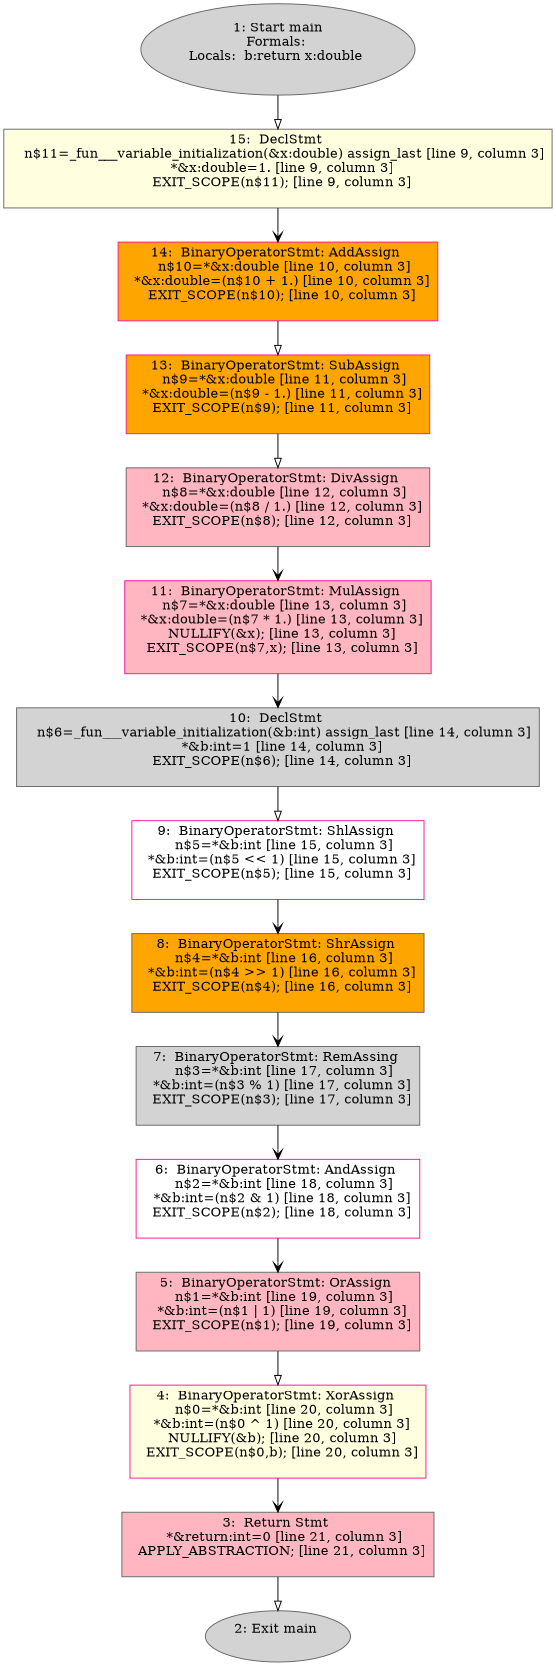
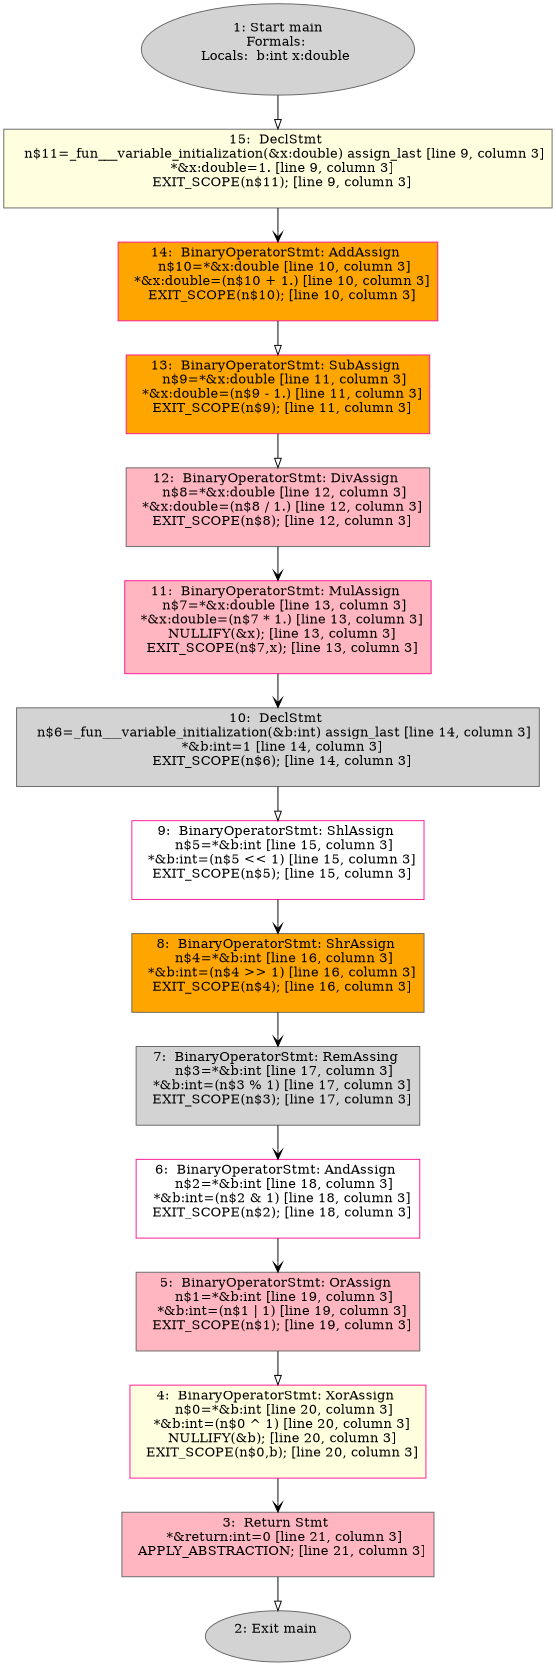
node "1: Start main Formals: Locals:  b:return x:double": label "1: Start main Formals: Locals:  b:return x:double" -> "1: Start main Formals: Locals:  b:int x:double"
